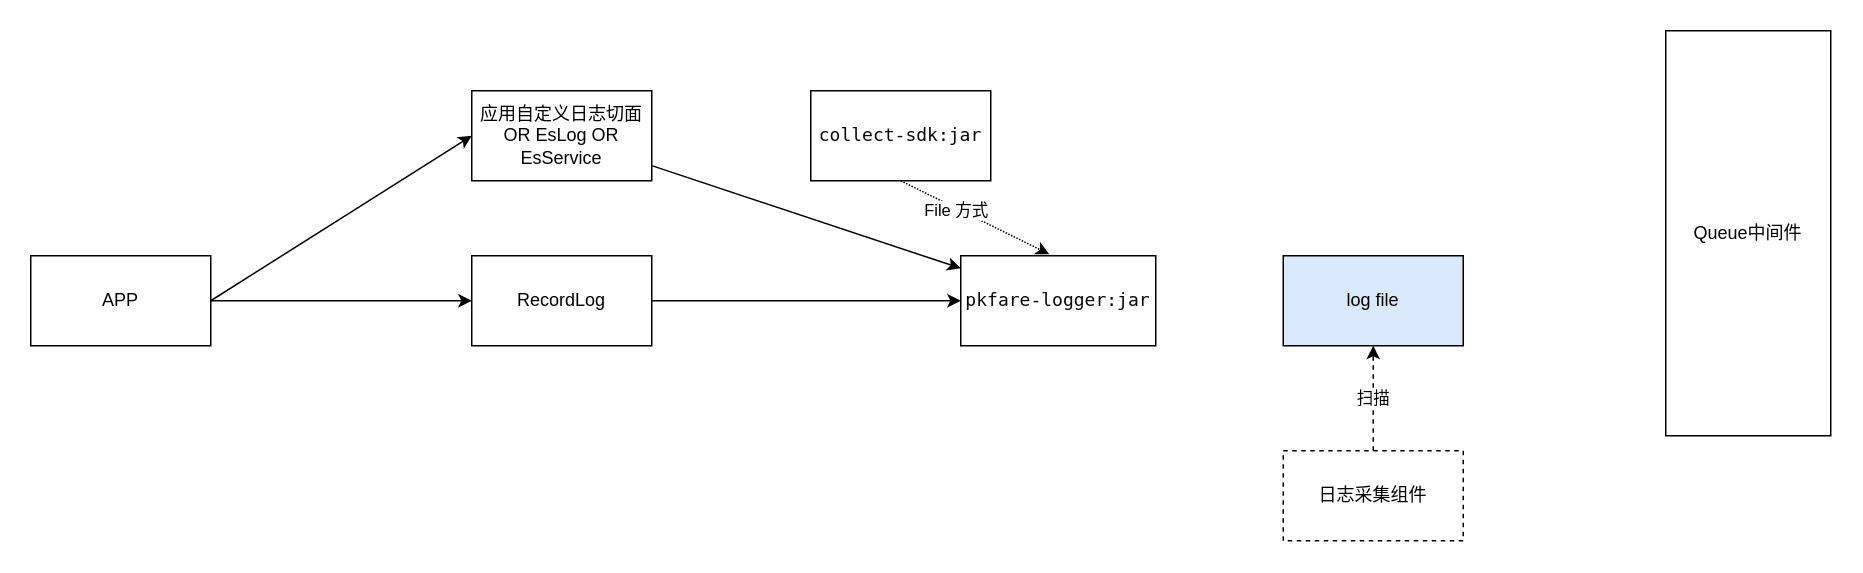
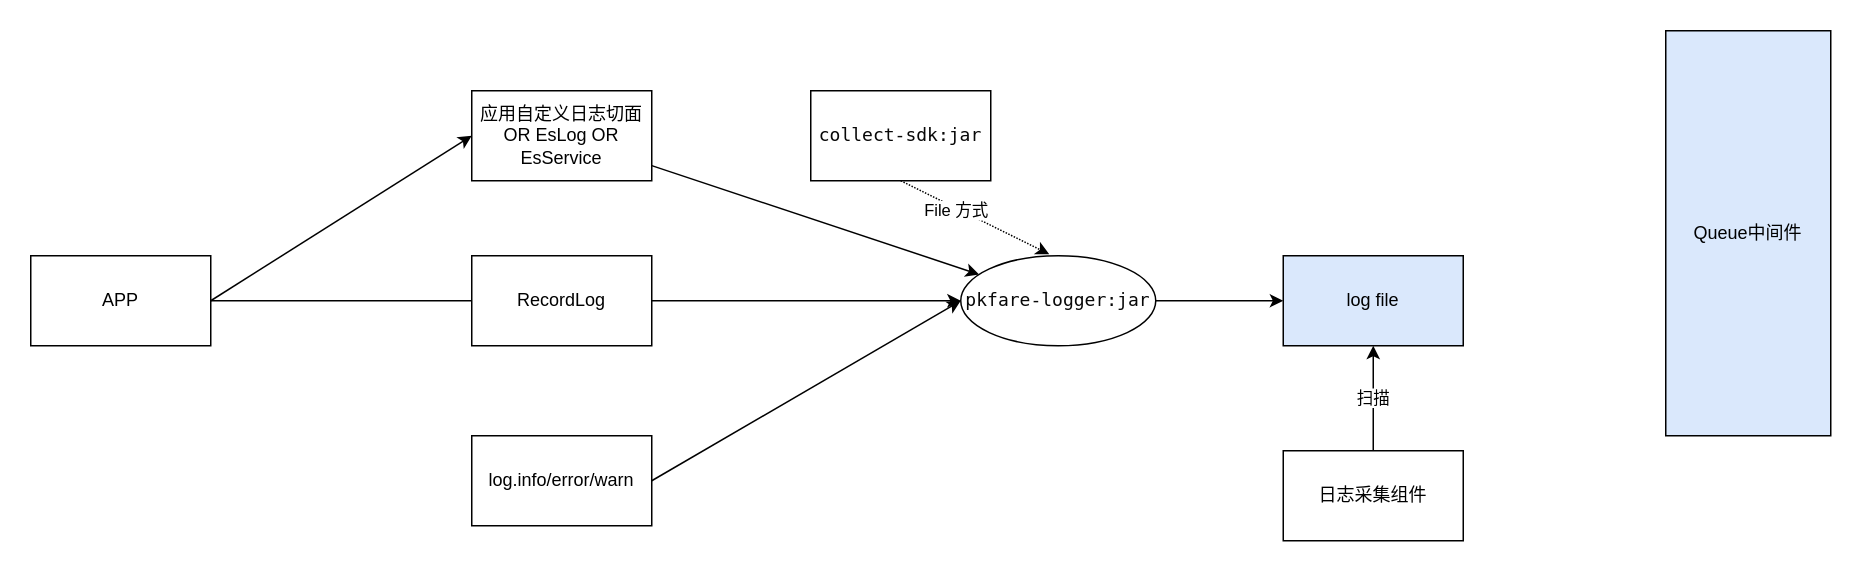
node "Queue中间件": fillcolor #ffffff -> #dae8fc
edge "APP" -> "RecordLog": arrowhead classic -> none
node "pkfare-logger:jar": shape rectangle -> ellipse
edge "pkfare-logger:jar" -> "log file": added
edge "log.info/error/warn" -> "pkfare-logger:jar": added
edge "日志采集组件" -> "log file": style dashed -> solid
node "log.info/error/warn": added
node "日志采集组件": style dashed -> solid
